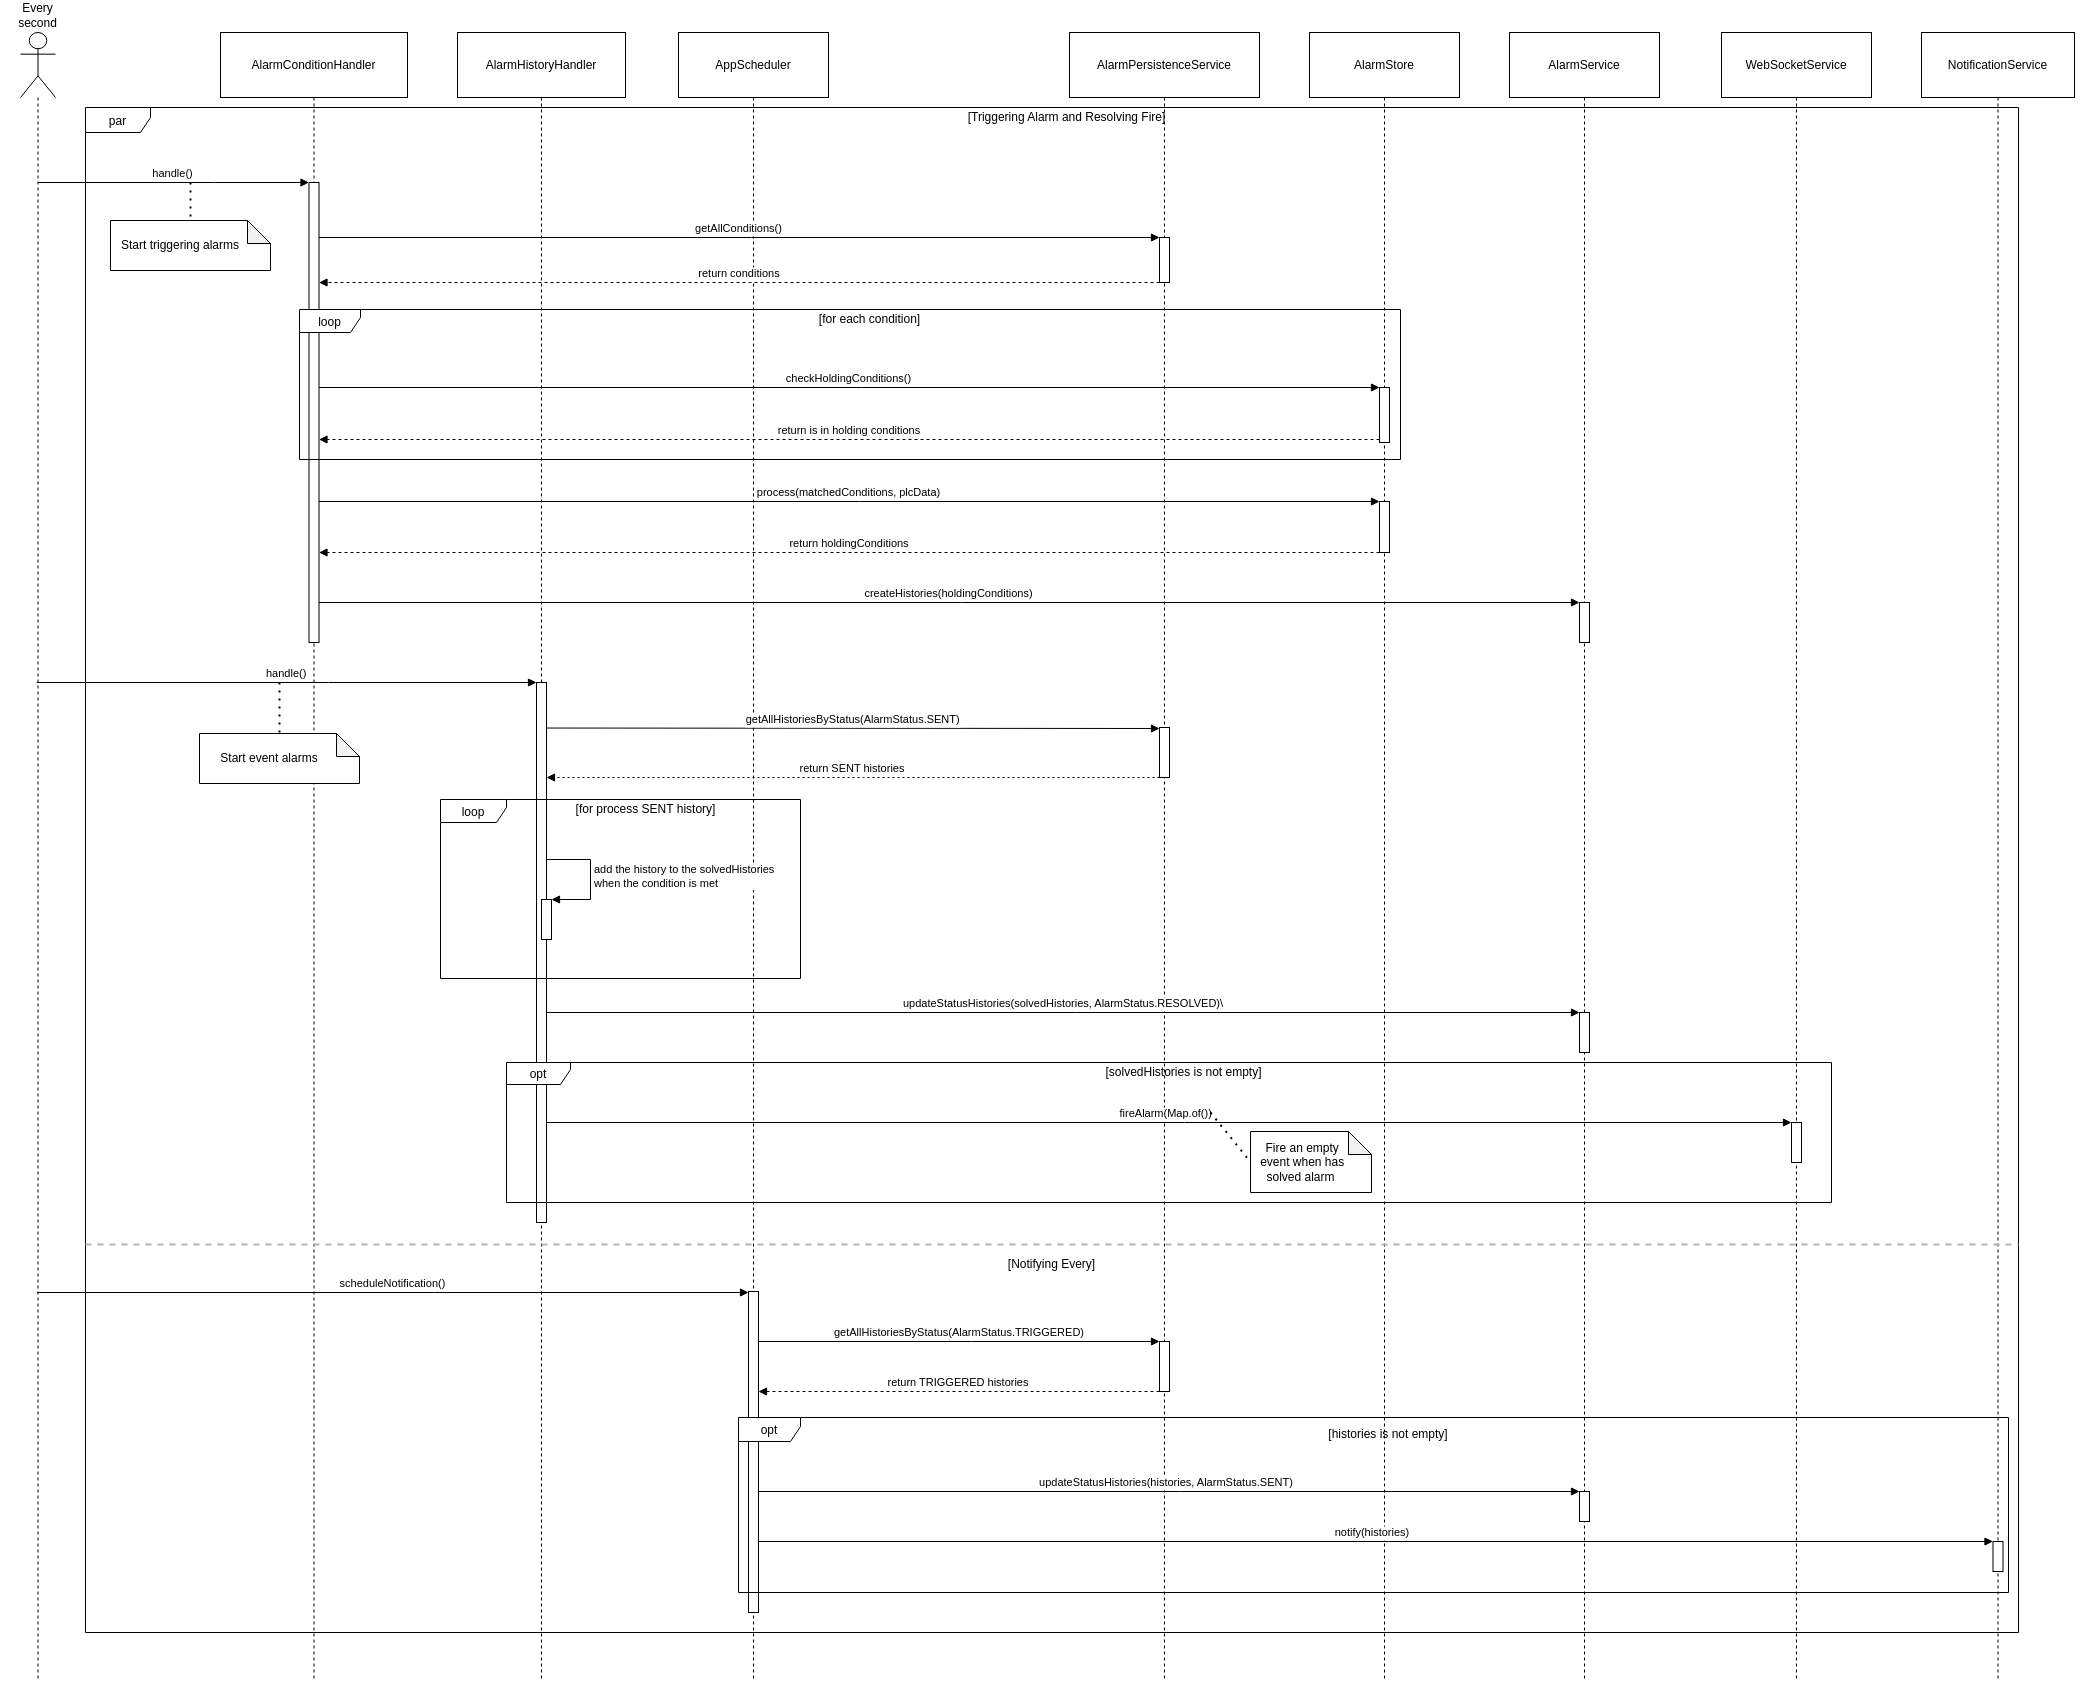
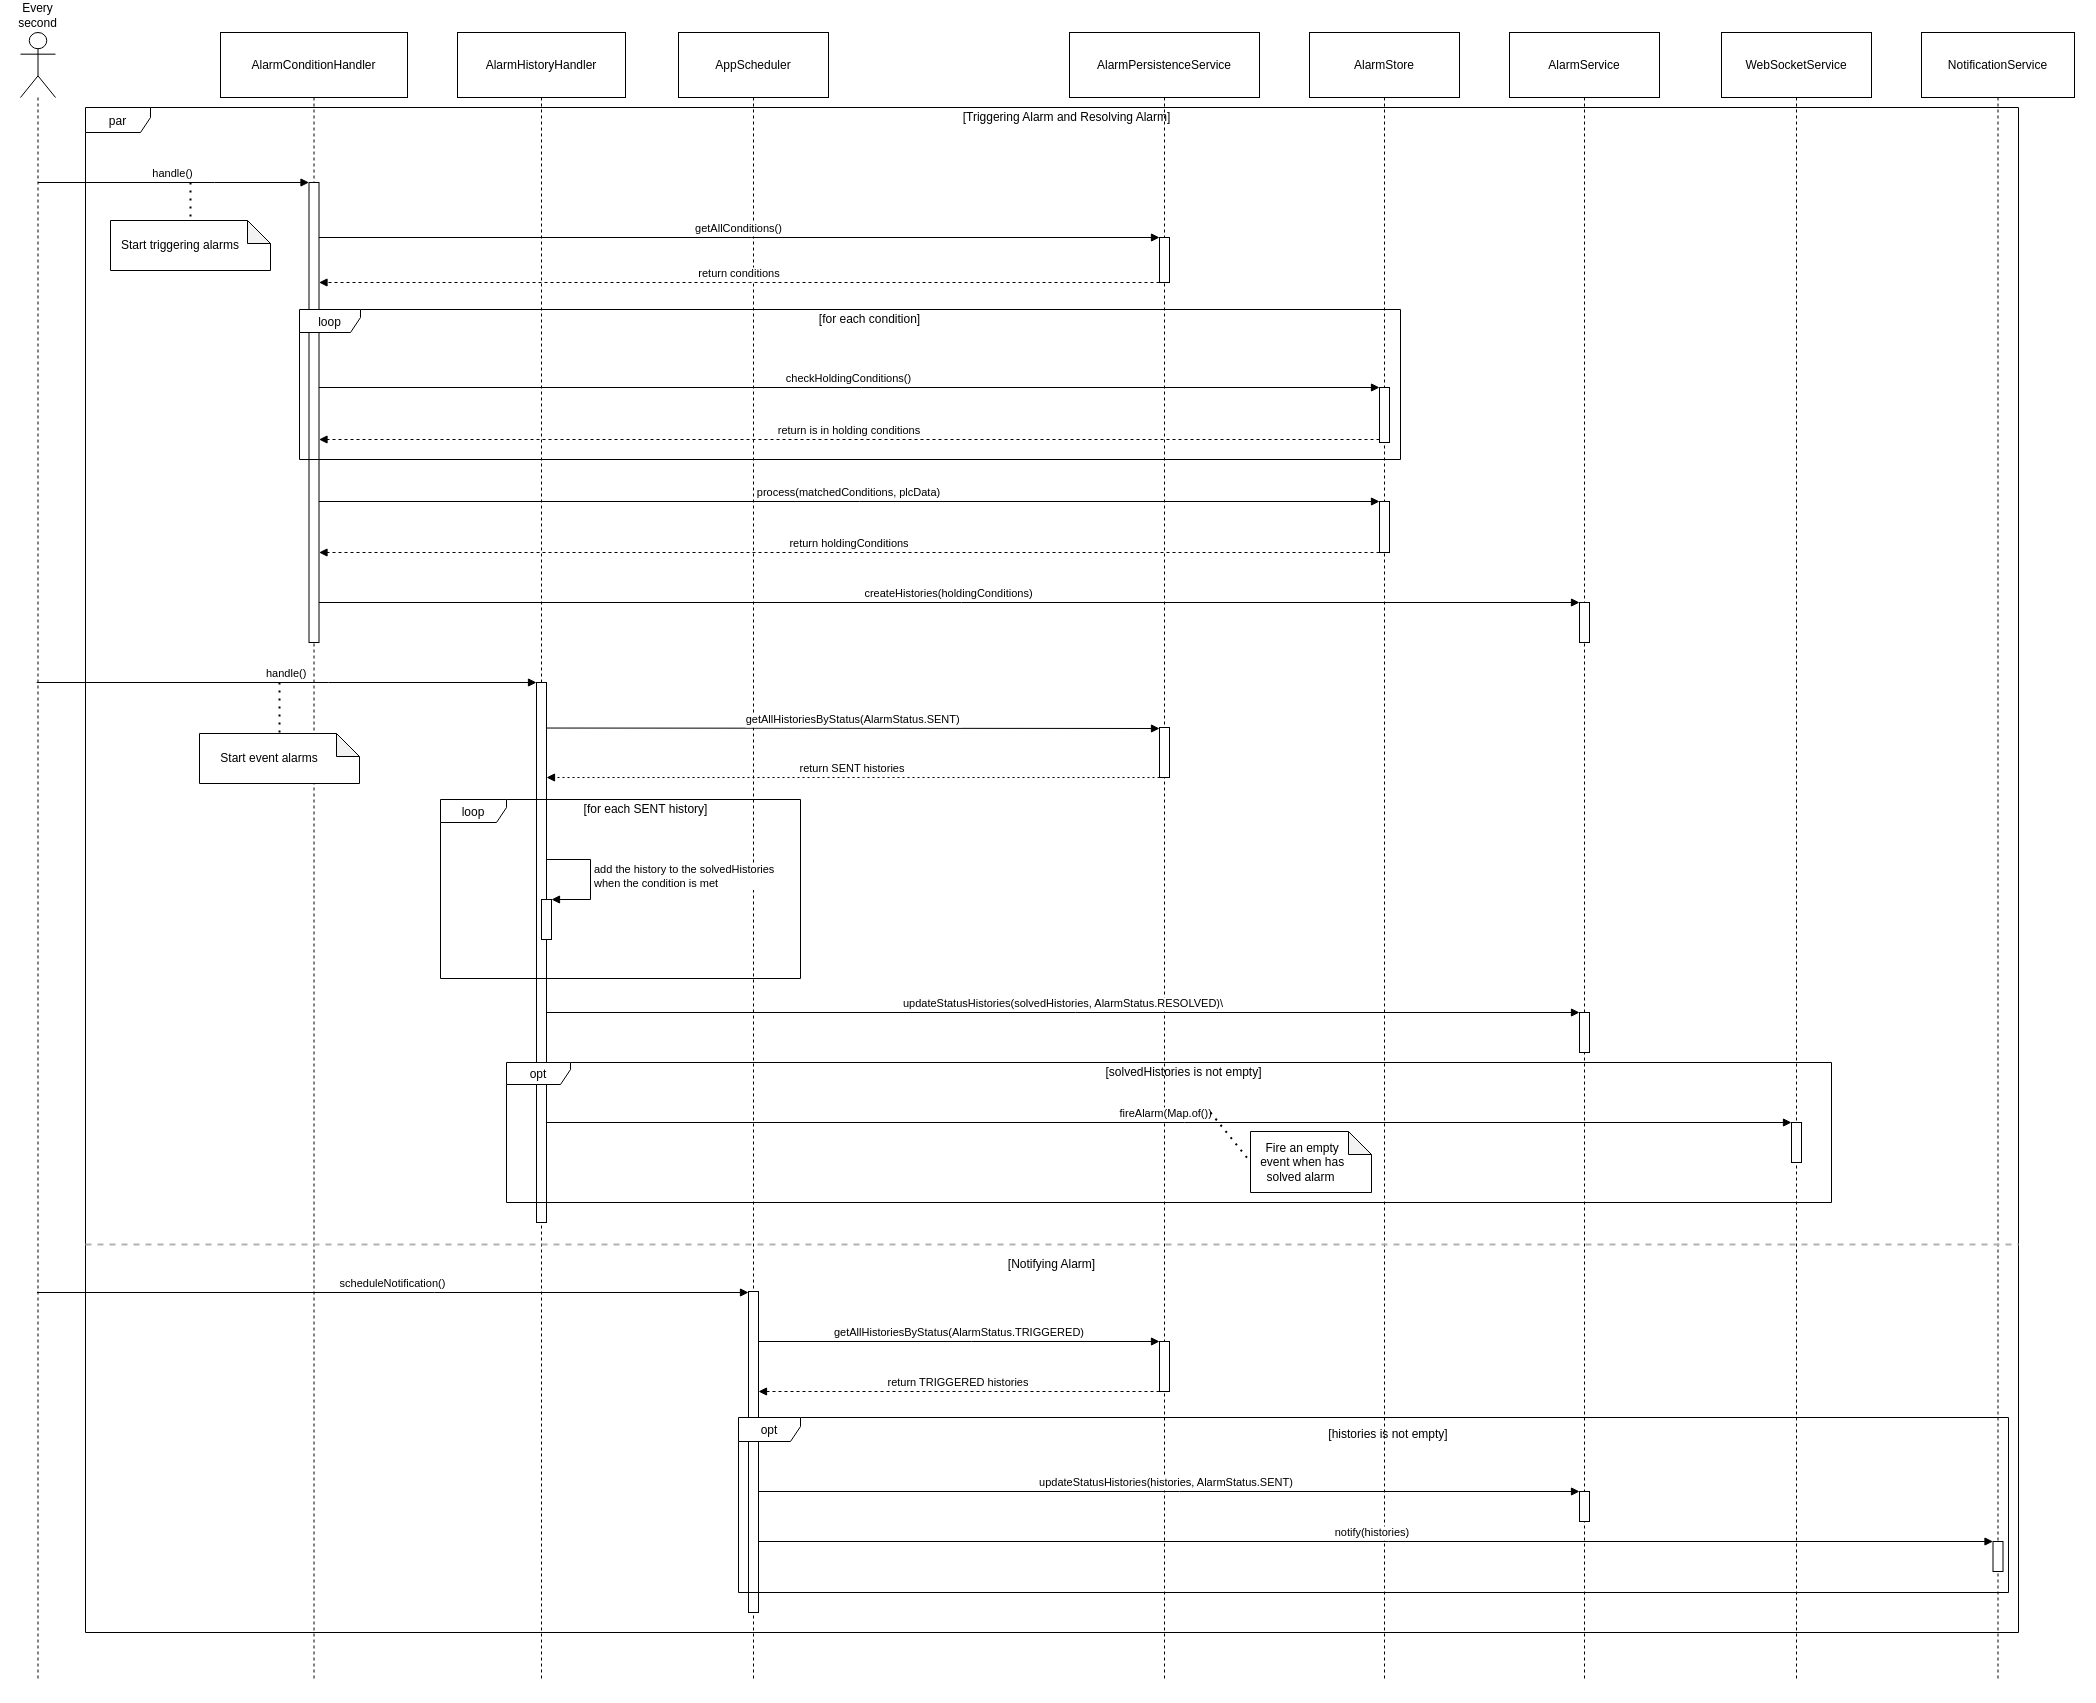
node "[Triggering Alarm and Resolving Fire]": label "[Triggering Alarm and Resolving Fire]" -> "[Triggering Alarm and Resolving Alarm]"
node "[for process SENT history]": label "[for process SENT history]" -> "[for each SENT history]"
node "[Notifying Every]": label "[Notifying Every]" -> "[Notifying Alarm]"
